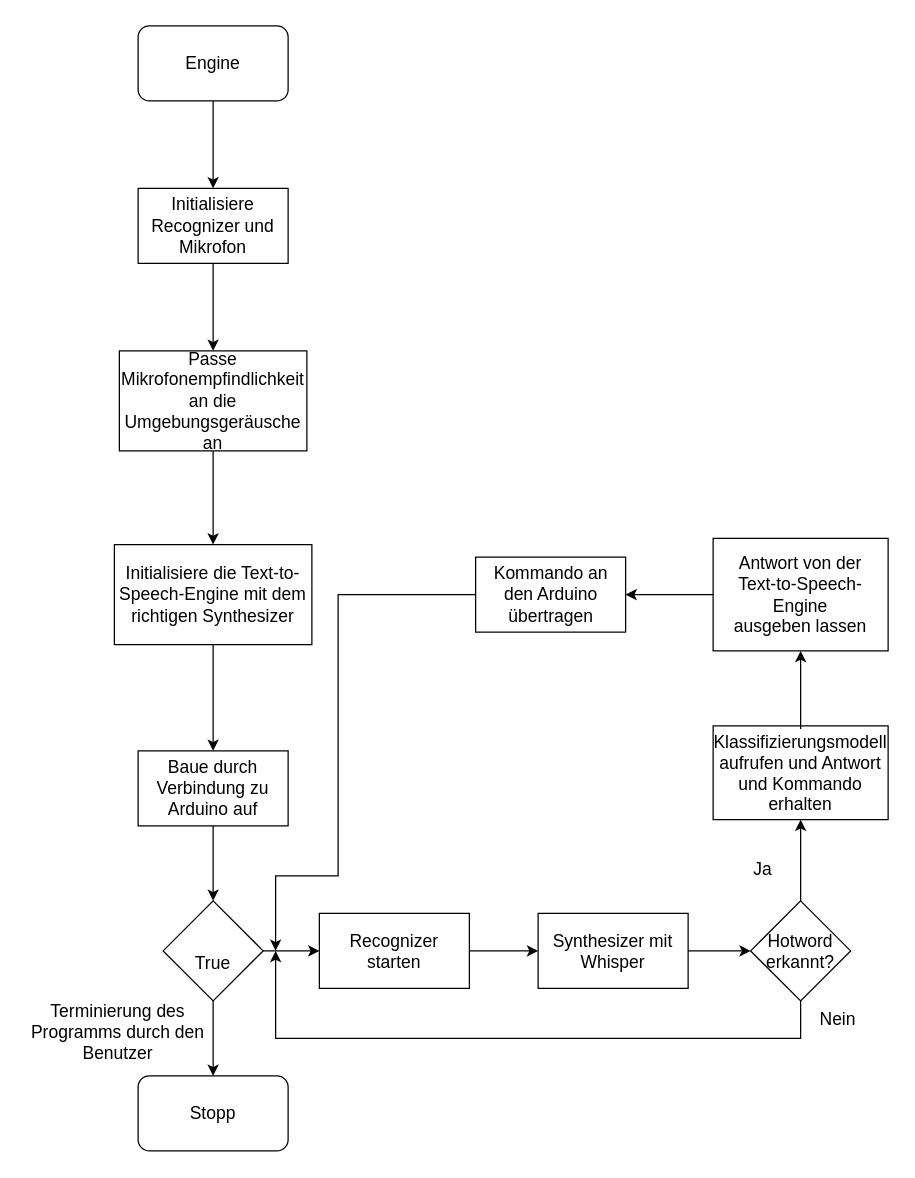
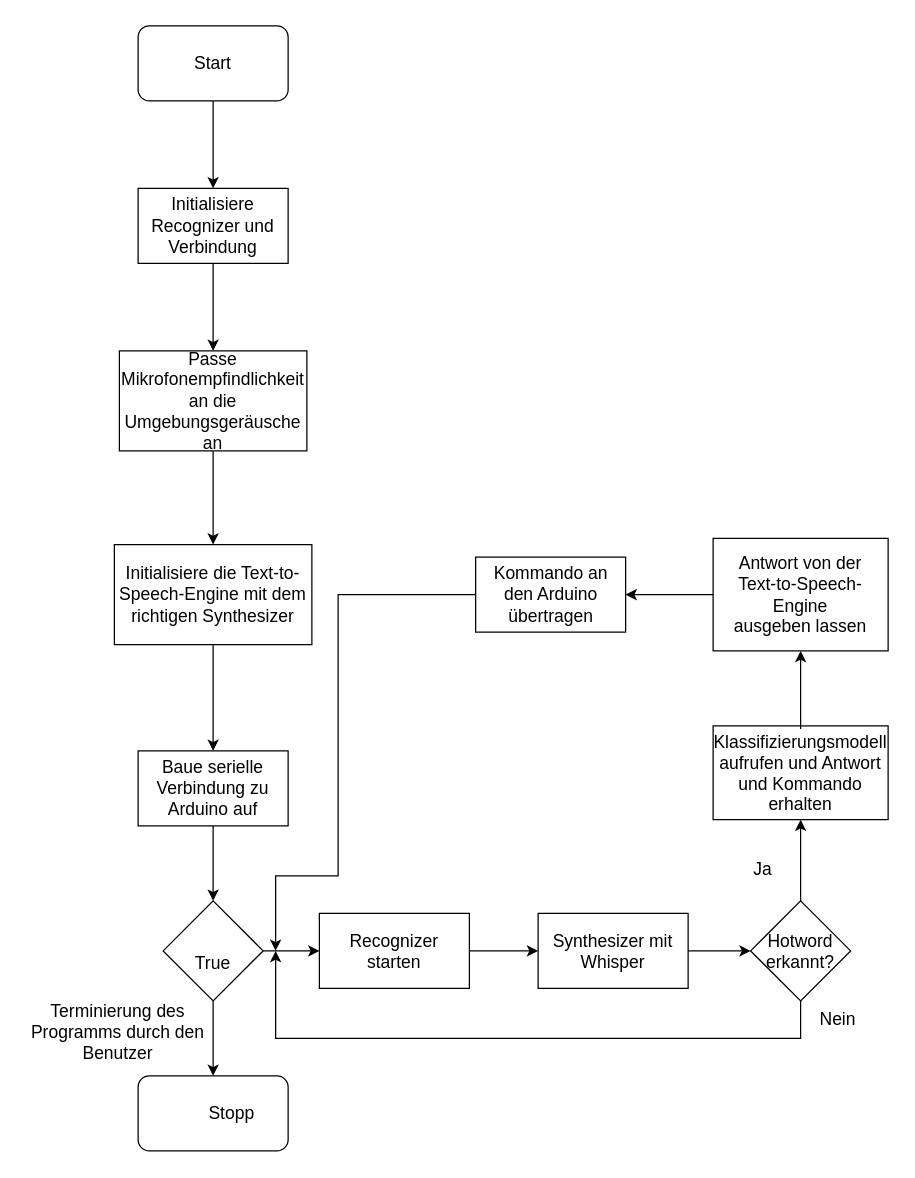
node "Engine": label "Engine" -> "Start"
node "Initialisiere Recognizer und Mikrofon": label "Initialisiere Recognizer und Mikrofon" -> "Initialisiere Recognizer und Verbindung"
node "Baue durch Verbindung zu Arduino auf": label "Baue durch Verbindung zu Arduino auf" -> "Baue serielle Verbindung zu Arduino auf"
node "Stopp": moved (213, 1113) -> (232, 1113)
